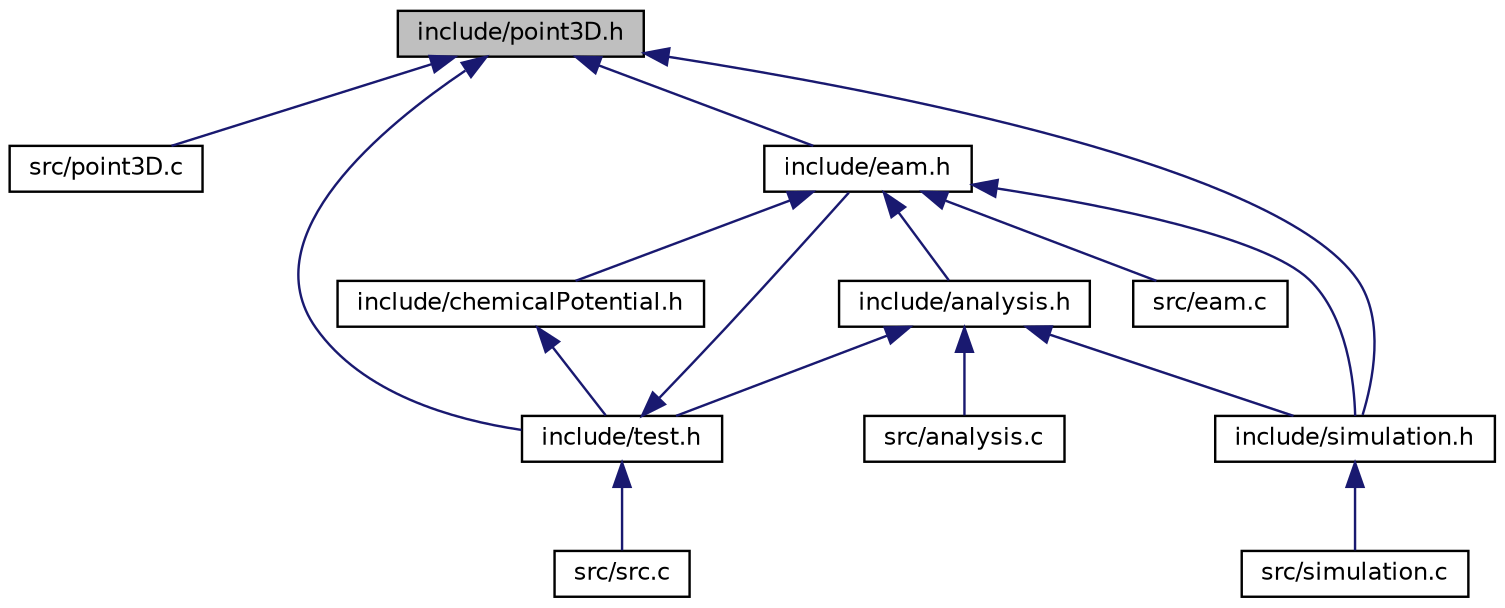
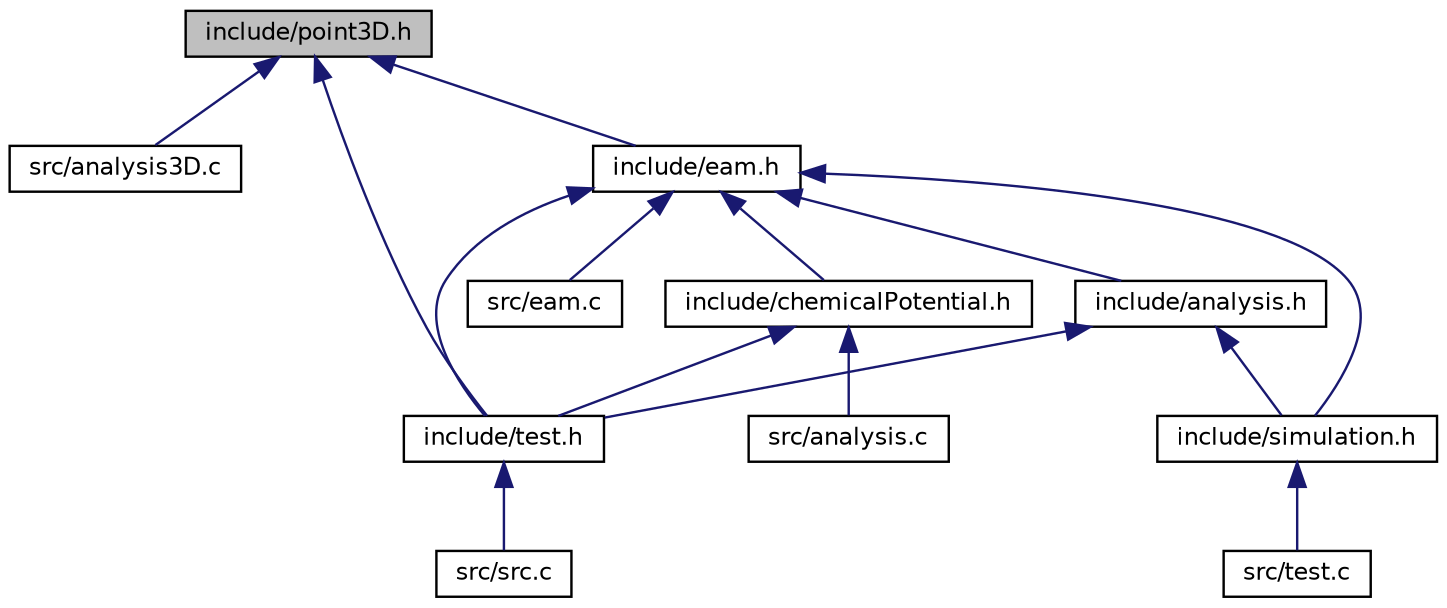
edge "include/simulation.h" -> "include/point3D.h": removed
node "src/point3D.c": label "src/point3D.c" -> "src/analysis3D.c"
edge "include/eam.h" -> "include/test.h": reversed
edge "src/analysis.c" -> "include/analysis.h": now "src/analysis.c" -> "include/chemicalPotential.h"
node "src/simulation.c": label "src/simulation.c" -> "src/test.c"
